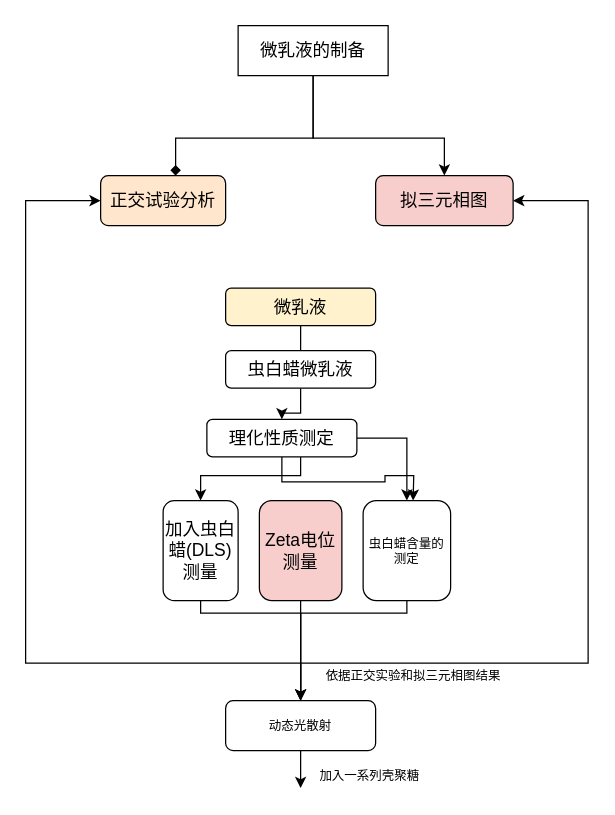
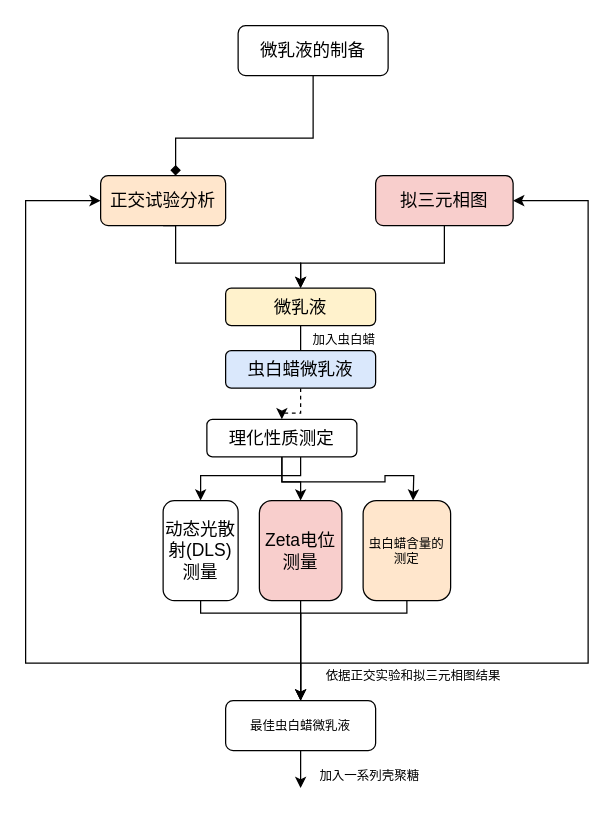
node "微乳液的制备": shape rectangle -> rounded rectangle
edge "微乳液的制备" -> "拟三元相图": removed
edge "正交试验分析" -> "微乳液": added
edge "拟三元相图" -> "微乳液": added
node "加入虫白蜡": added
node "虫白蜡微乳液": fillcolor #ffffff -> #dae8fc
edge "虫白蜡微乳液" -> "理化性质测定": style solid -> dashed
edge "理化性质测定" -> "虫白蜡含量的测定": now "理化性质测定" -> "Zeta电位测量"
node "加入虫白蜡(DLS)测量": label "加入虫白蜡(DLS)测量" -> "动态光散射(DLS)测量"
node "虫白蜡含量的测定": fillcolor #ffffff -> #ffe6cc
node "动态光散射": label "动态光散射" -> "最佳虫白蜡微乳液"
